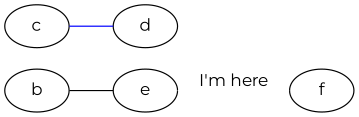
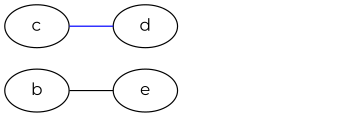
node "f": removed
